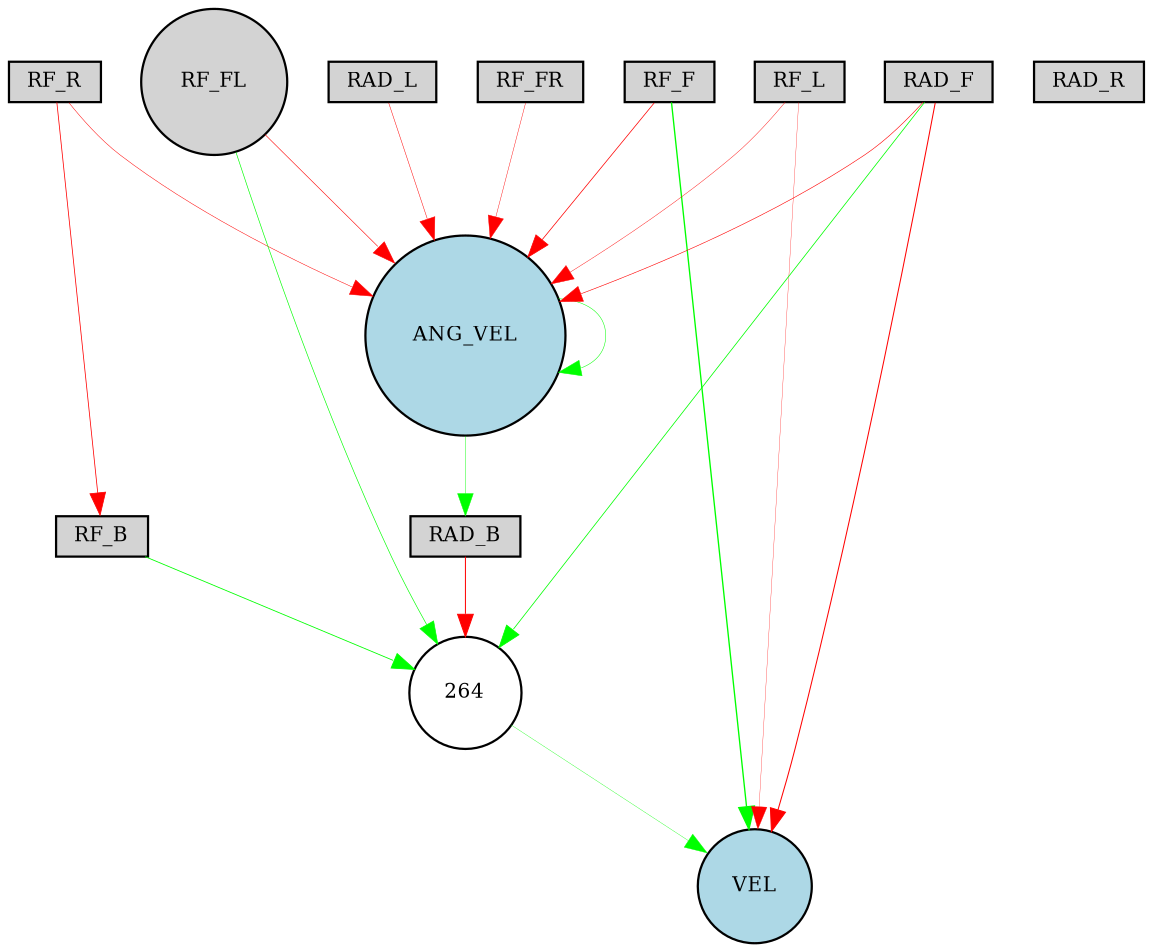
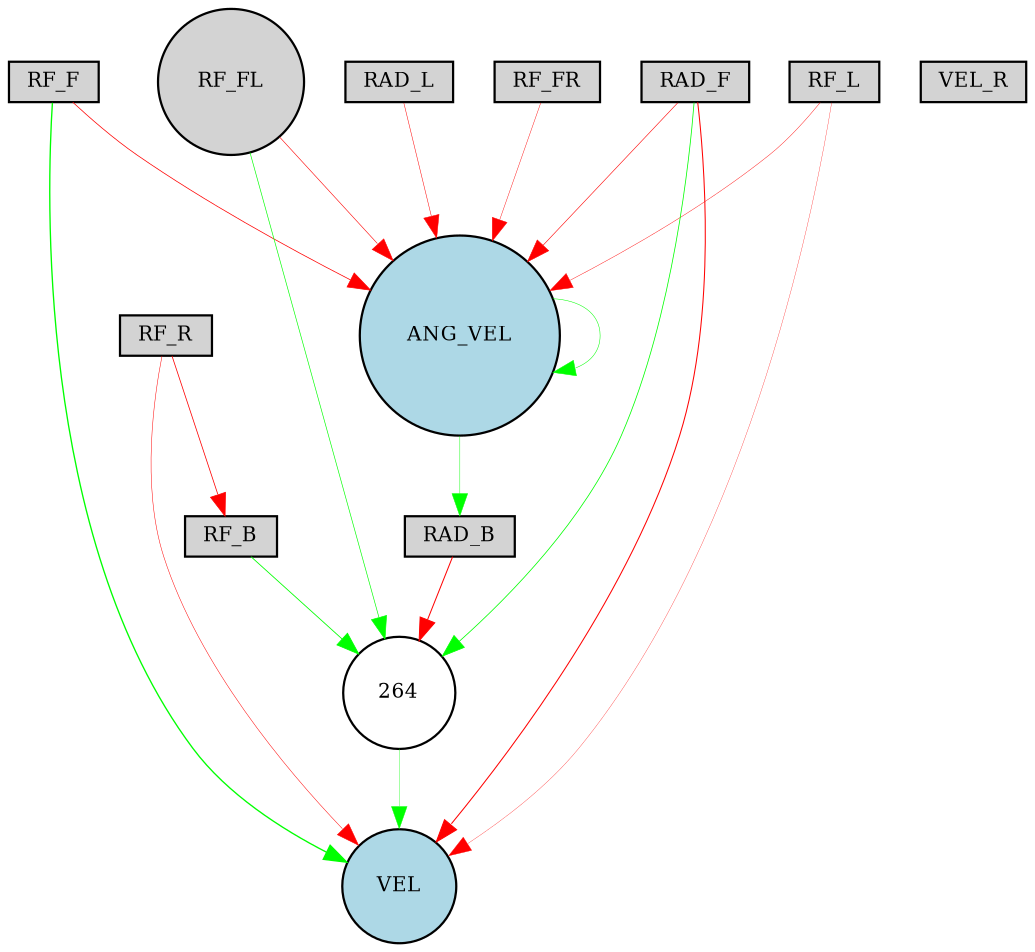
node "RAD_R": label "RAD_R" -> "VEL_R"
edge "RF_R" -> "ANG_VEL": now "RF_R" -> "VEL"
